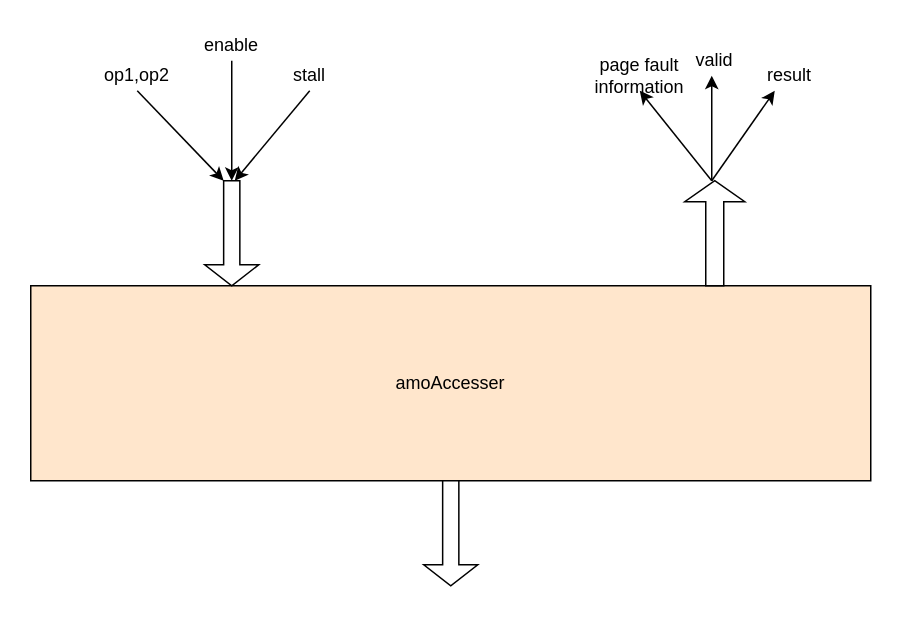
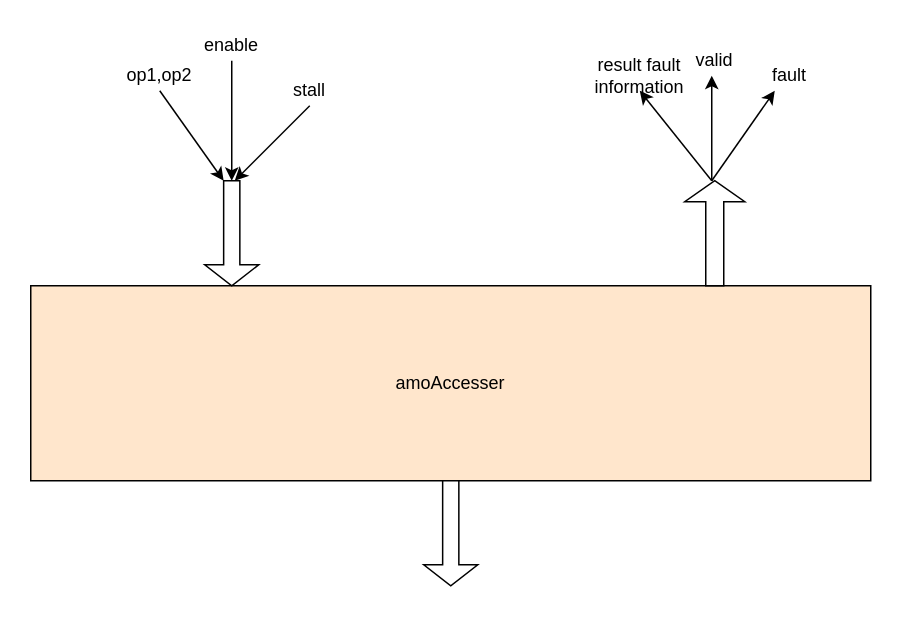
node "op1,op2": moved (137, 76) -> (160, 76)
node "stall": moved (310, 76) -> (310, 91)
node "page fault information": label "page fault information" -> "result fault information"
node "result": label "result" -> "fault"
